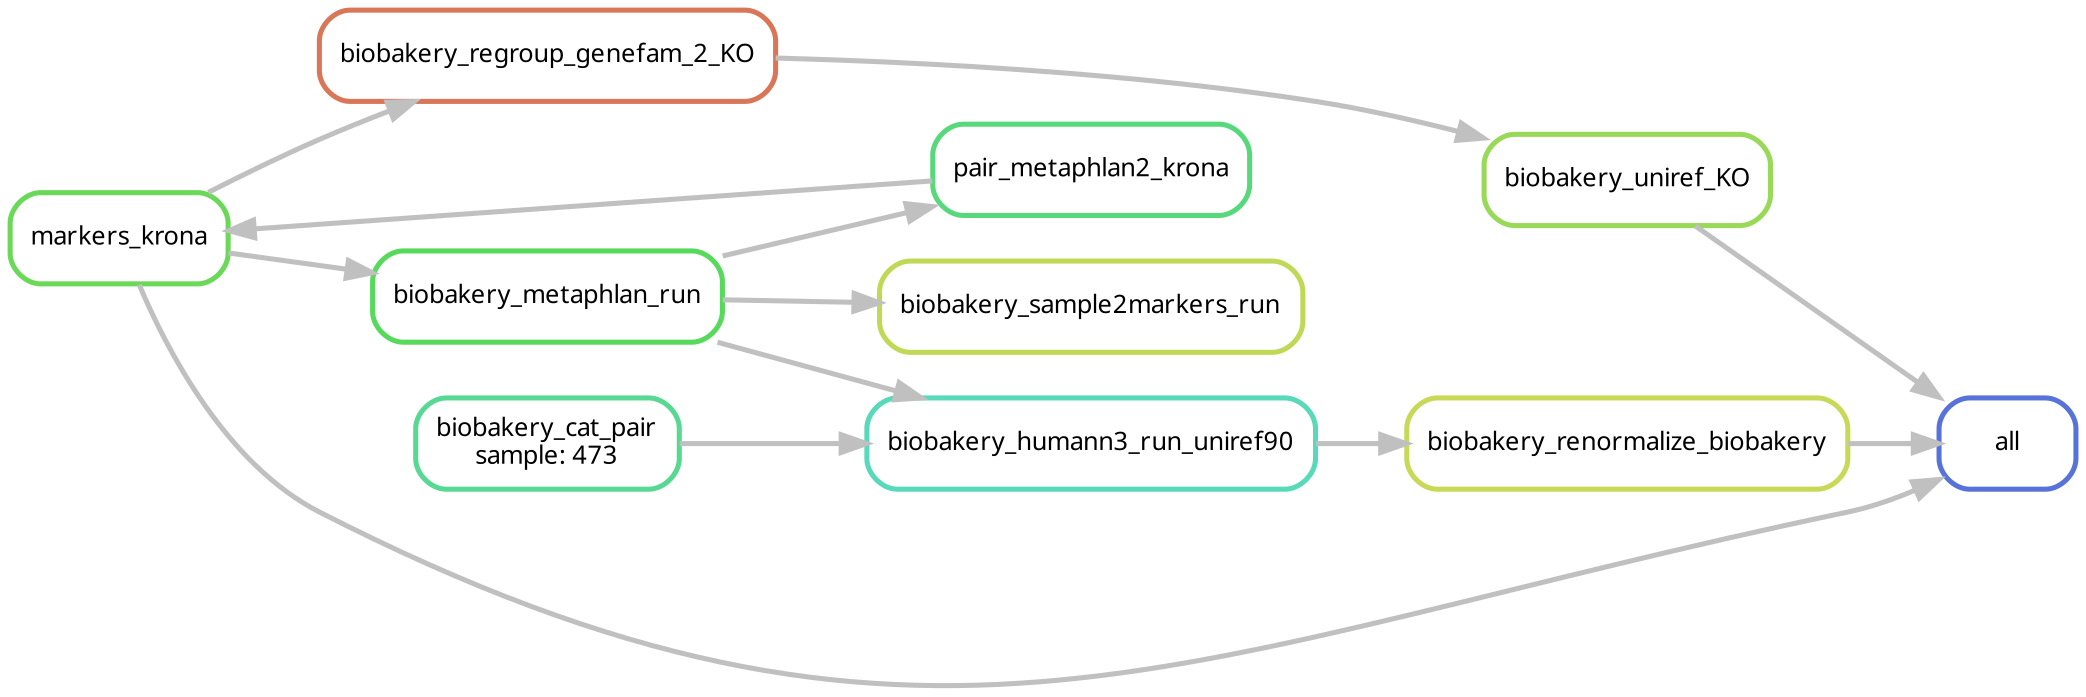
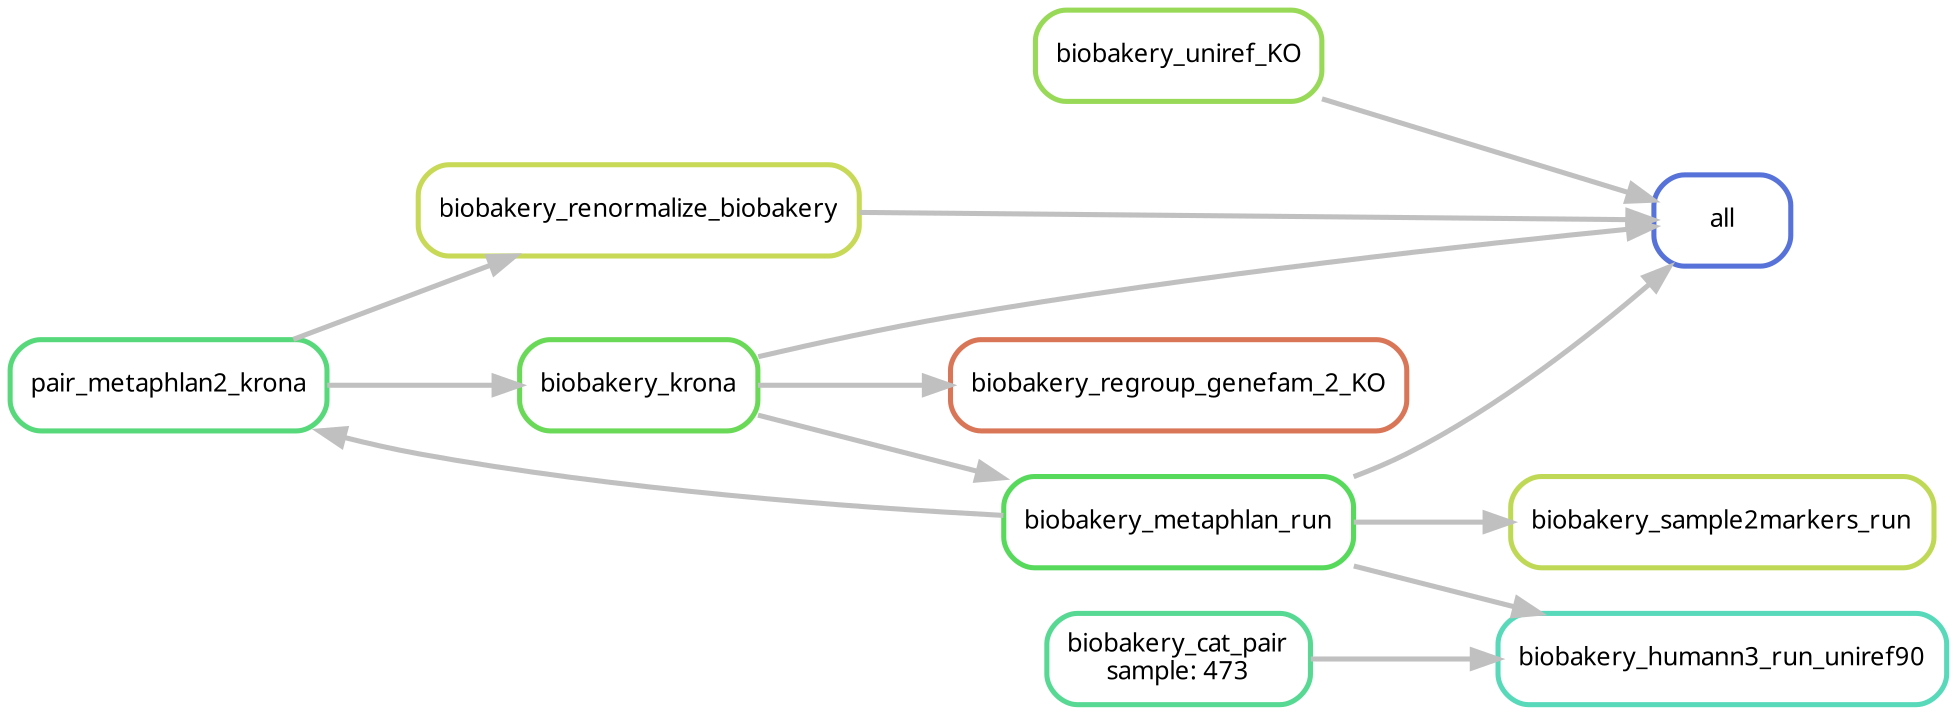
edge "biobakery_regroup_genefam_2_KO" -> "biobakery_uniref_KO": removed
node "markers_krona": label "markers_krona" -> "biobakery_krona"
edge "biobakery_metaphlan_run" -> "all": added
edge "biobakery_humann3_run_uniref90" -> "biobakery_renormalize_biobakery": now "pair_metaphlan2_krona" -> "biobakery_renormalize_biobakery"
